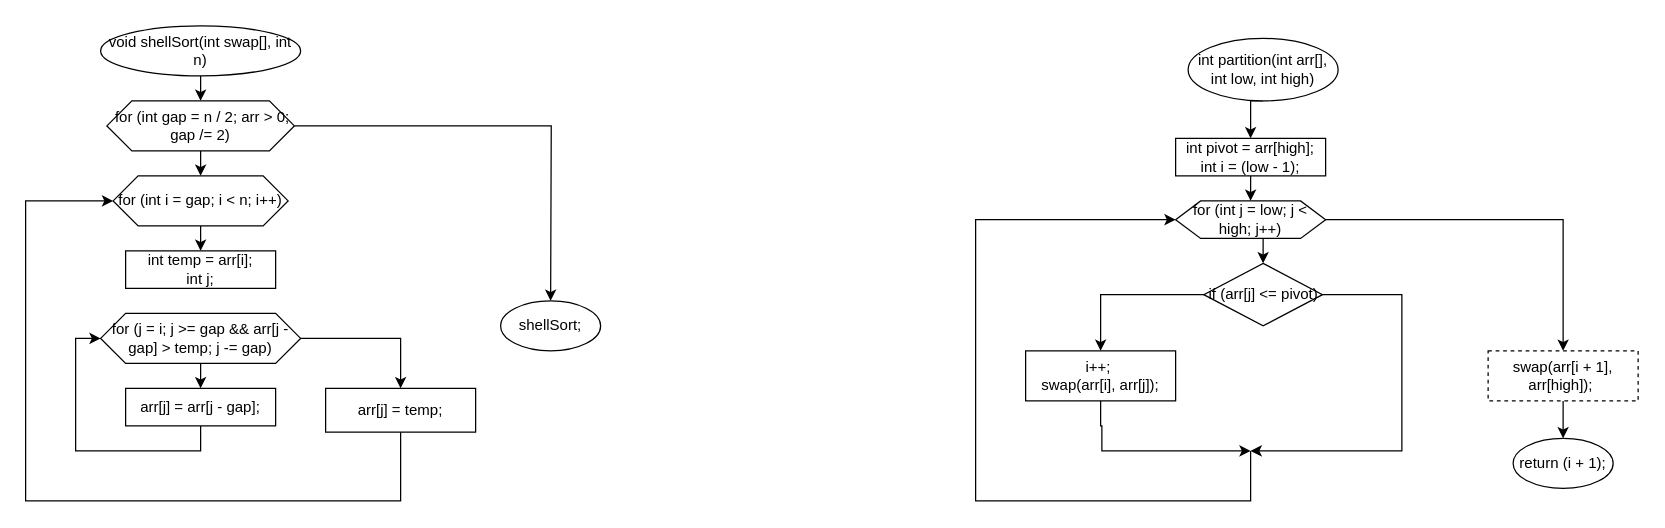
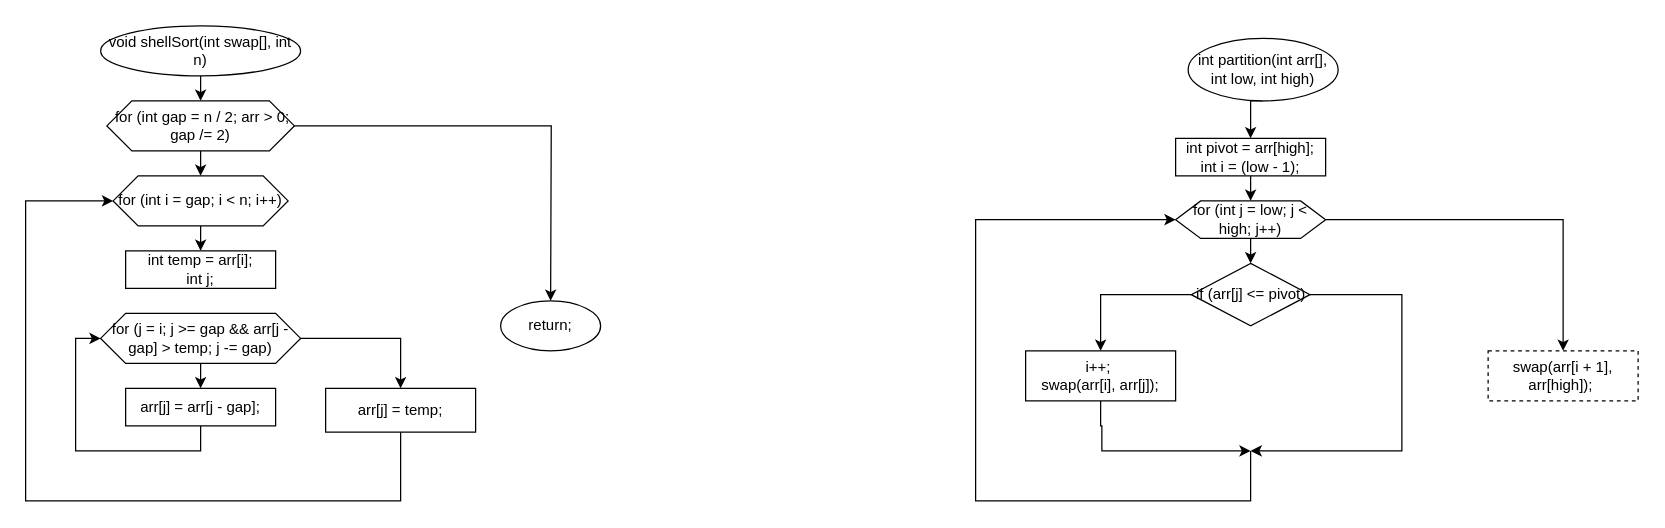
node "if (arr[j] <= pivot)": moved (1263, 294) -> (1251, 294)
node "shellSort;": label "shellSort;" -> "return;"
edge "swap(arr[i + 1], arr[high]);" -> "return (i + 1);": removed
node "return (i + 1);": removed
